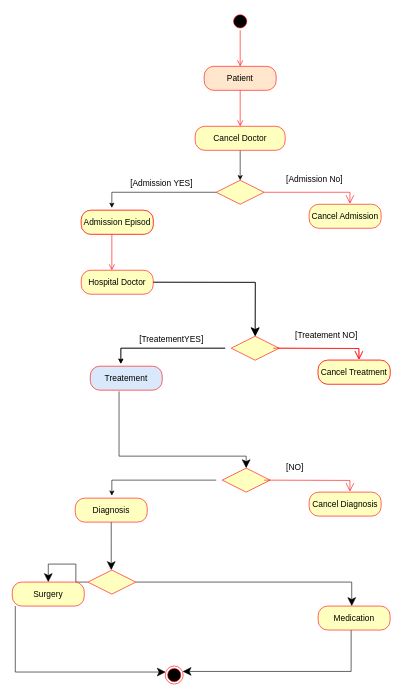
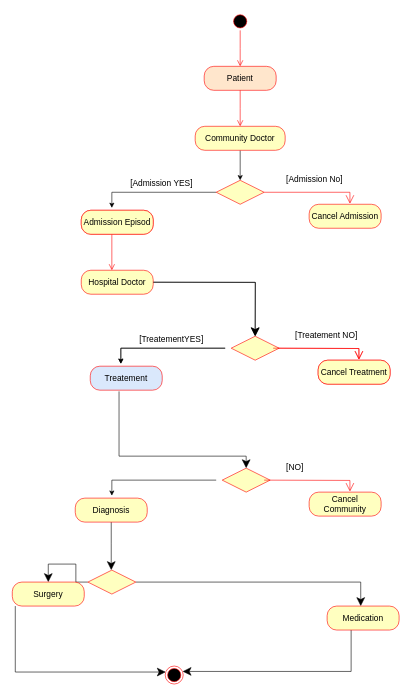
node "Cancel Doctor": label "Cancel Doctor" -> "Community Doctor"
node "Cancel Diagnosis": label "Cancel Diagnosis" -> "Cancel Community"
node "Medication": moved (354, 618) -> (363, 618)
